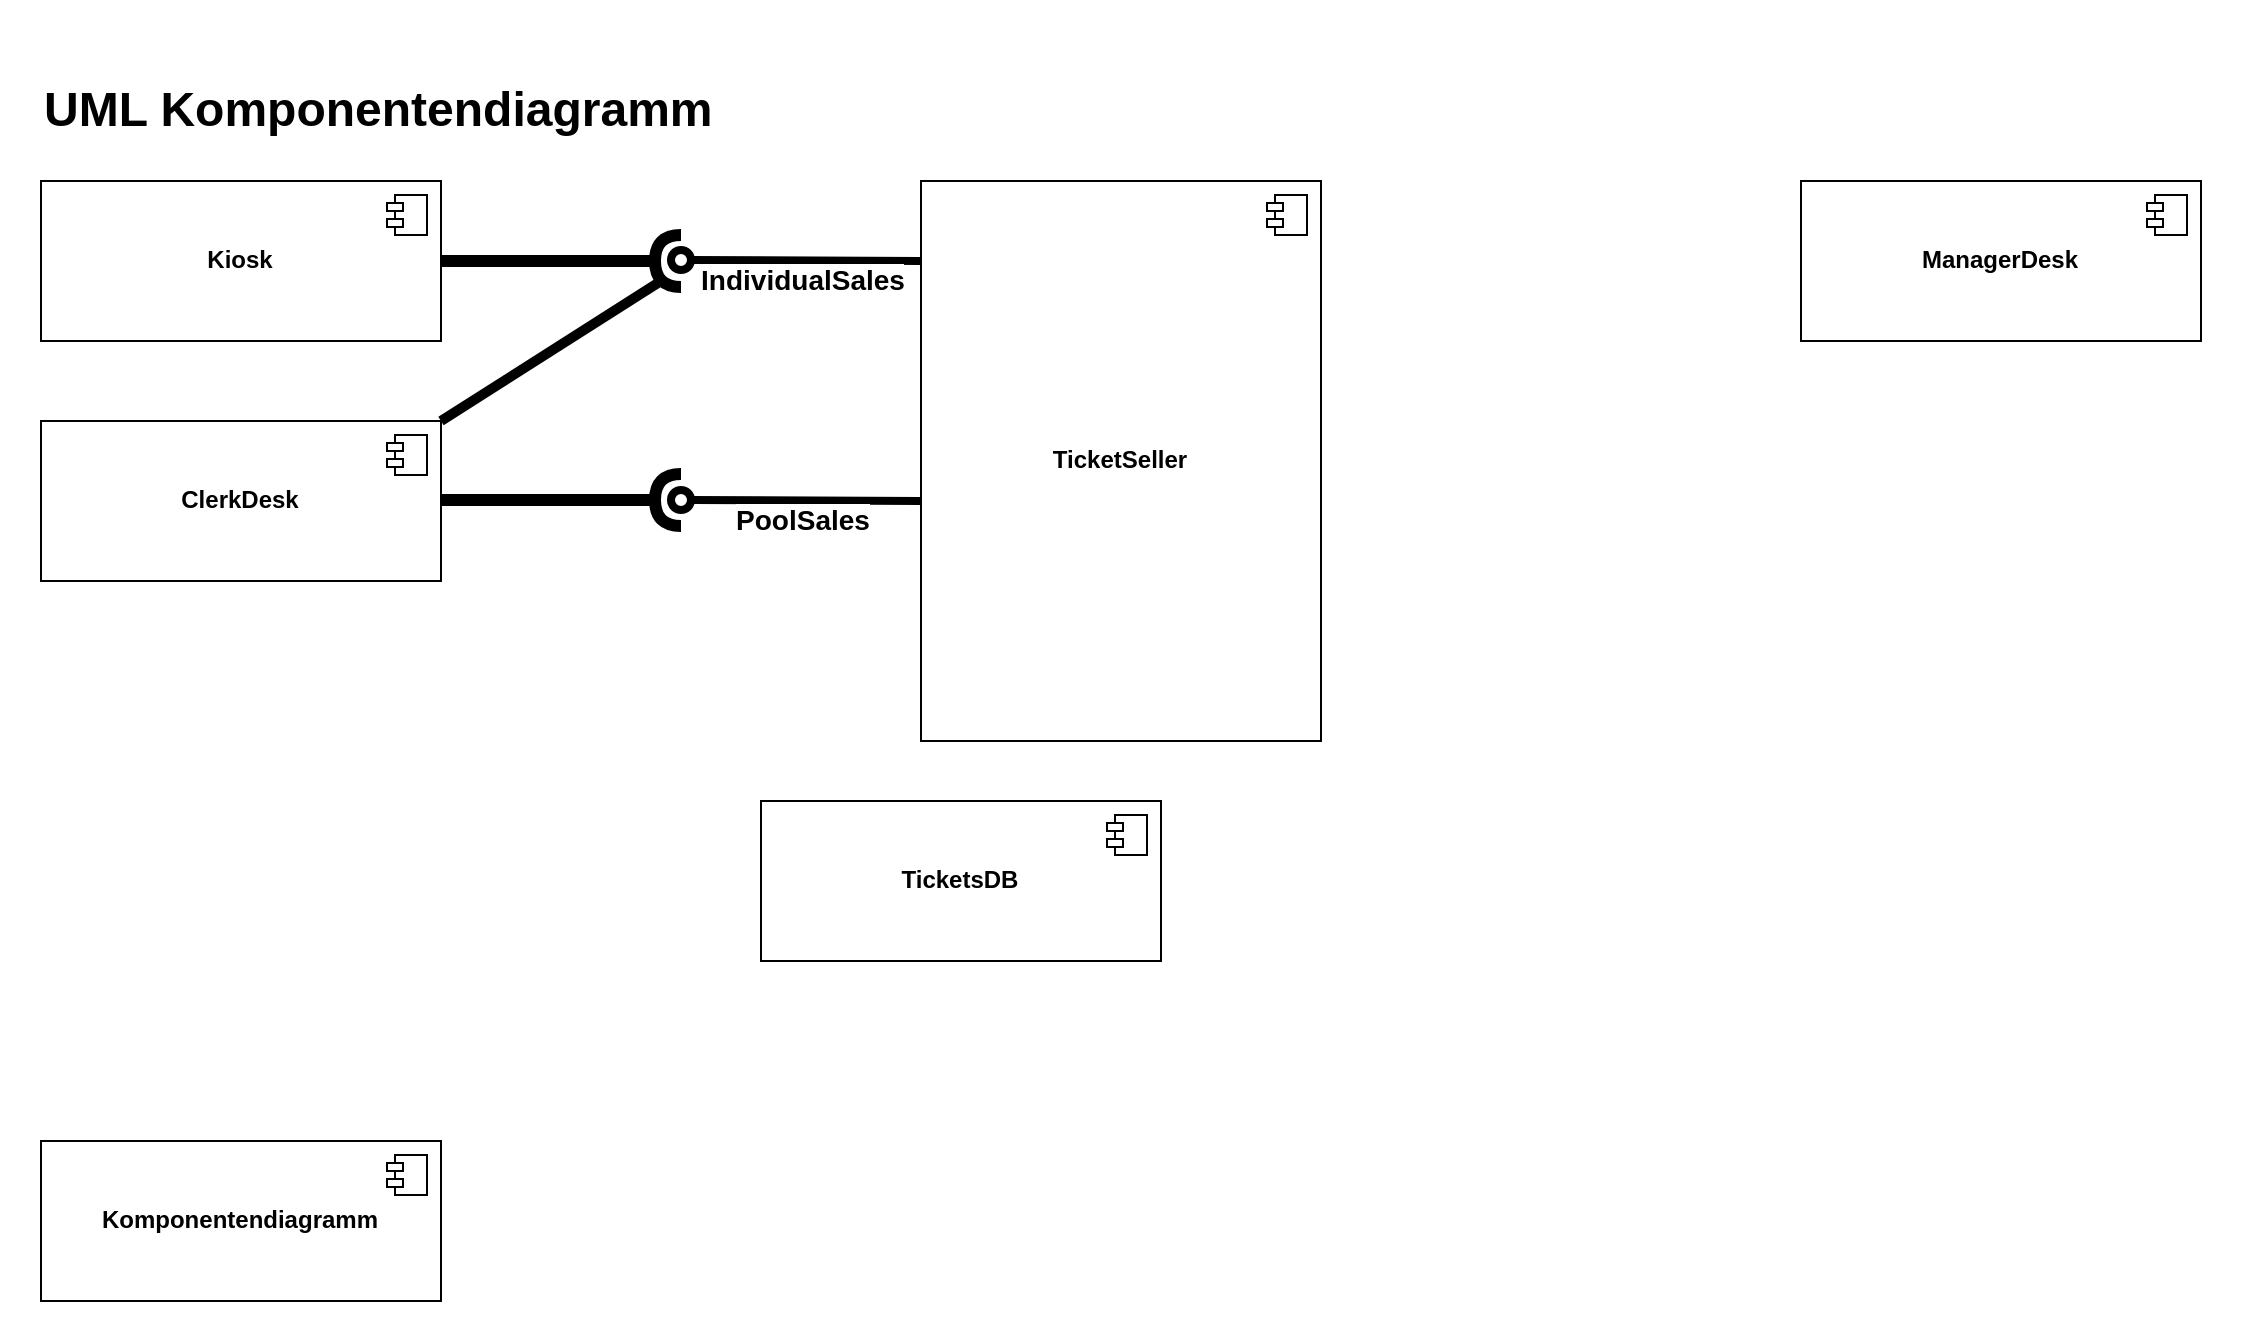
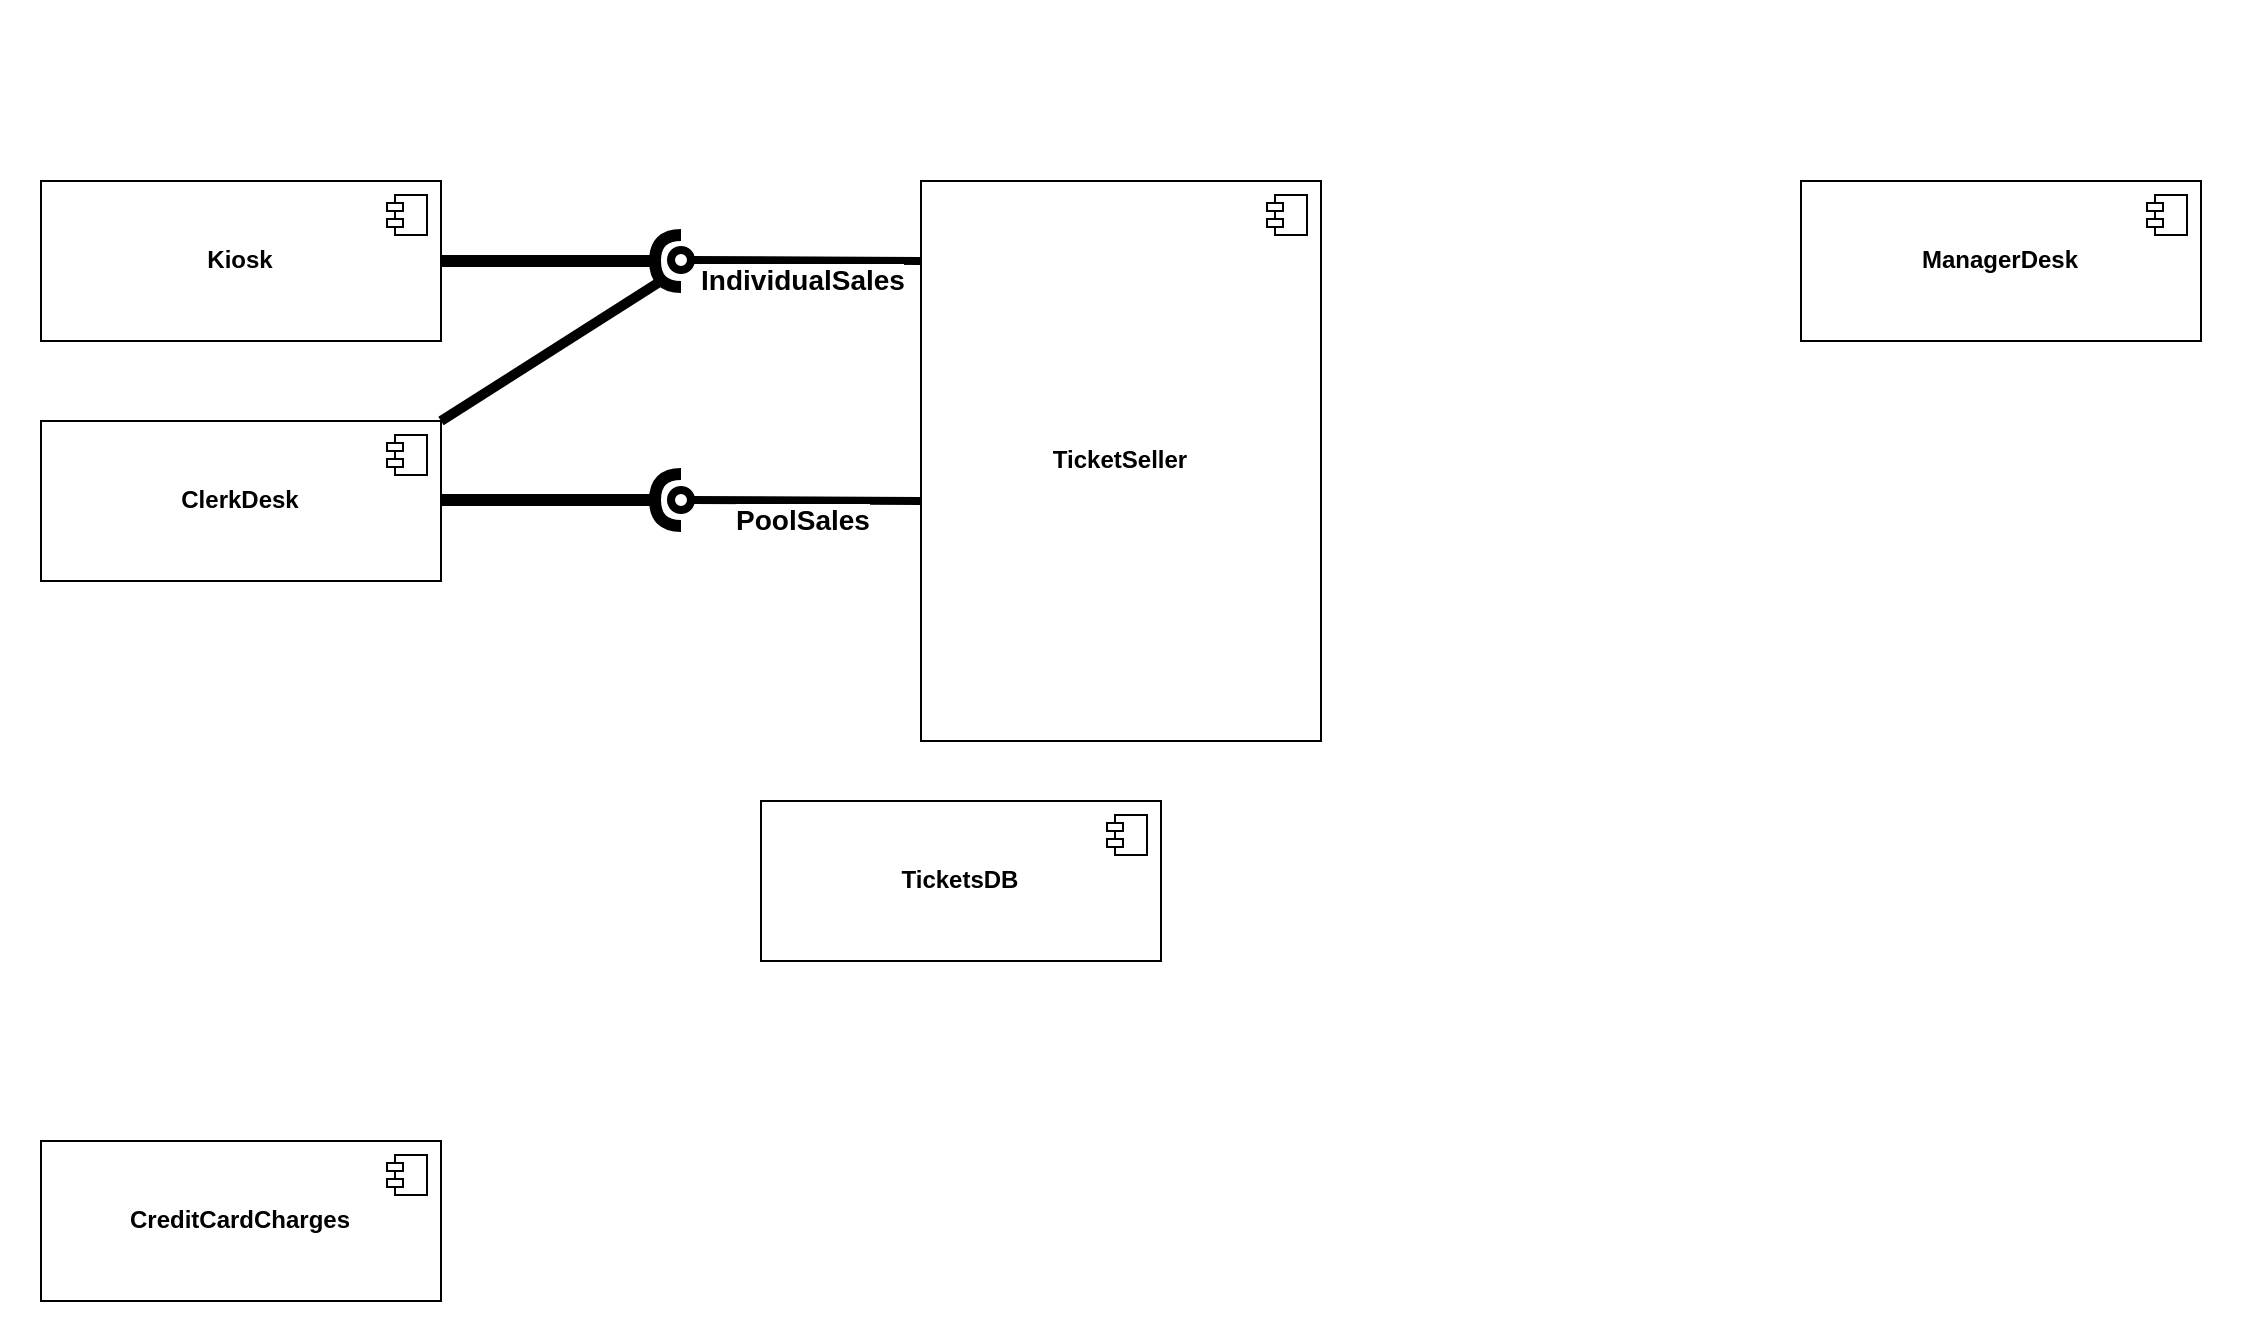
node "UML Komponentendiagramm": removed
node "Komponentendiagramm": label "Komponentendiagramm" -> "CreditCardCharges"
